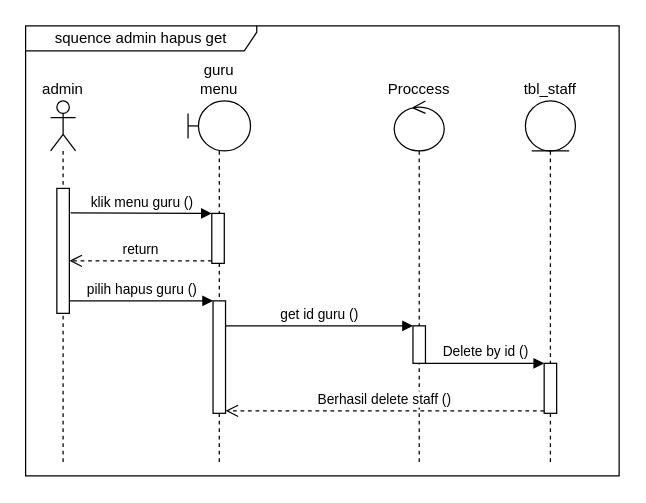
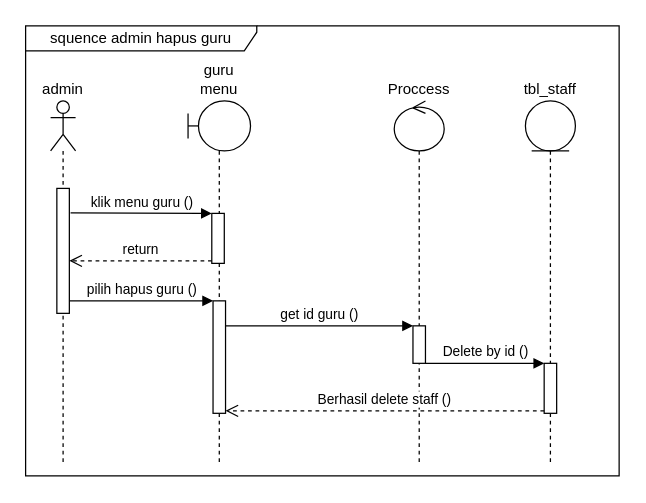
node "squence admin hapus get": label "squence admin hapus get" -> "squence admin hapus guru"
